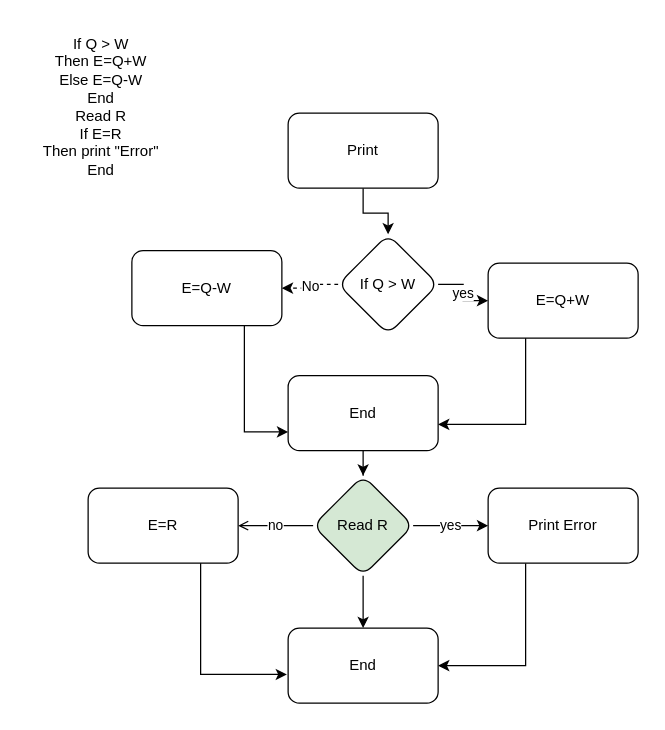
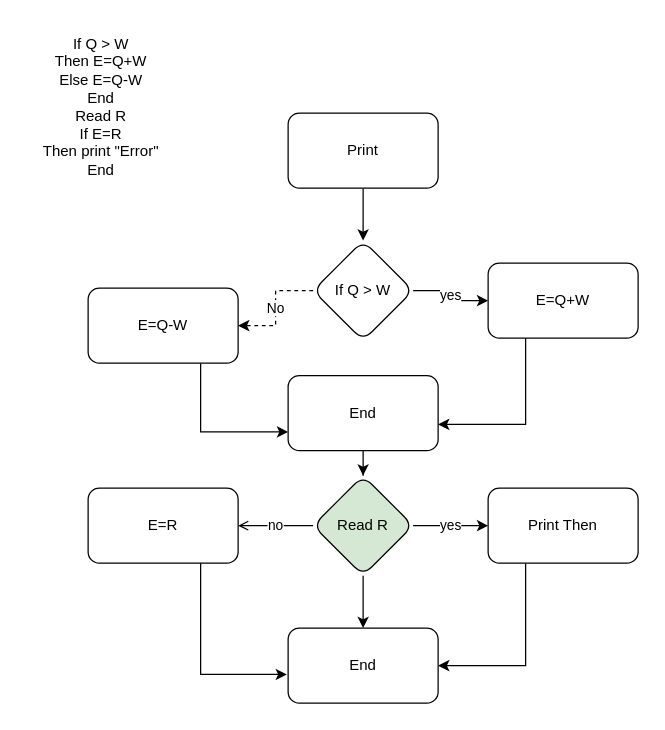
node "If Q > W": moved (388, 284) -> (363, 291)
node "E=Q-W": moved (207, 288) -> (163, 326)
node "Print Error": label "Print Error" -> "Print Then"
